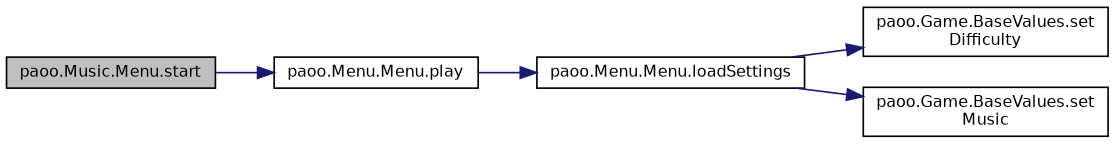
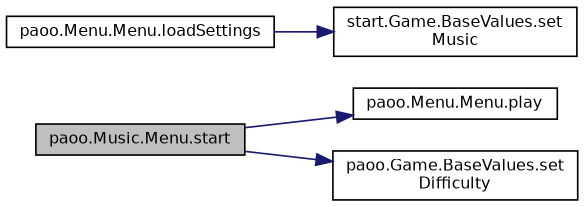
edge "paoo.Menu.Menu.loadSettings" -> "paoo.Game.BaseValues.set Difficulty": now "paoo.Music.Menu.start" -> "paoo.Game.BaseValues.set Difficulty"
edge "paoo.Menu.Menu.play" -> "paoo.Menu.Menu.loadSettings": removed
node "paoo.Game.BaseValues.set Music": label "paoo.Game.BaseValues.set Music" -> "start.Game.BaseValues.set Music"
